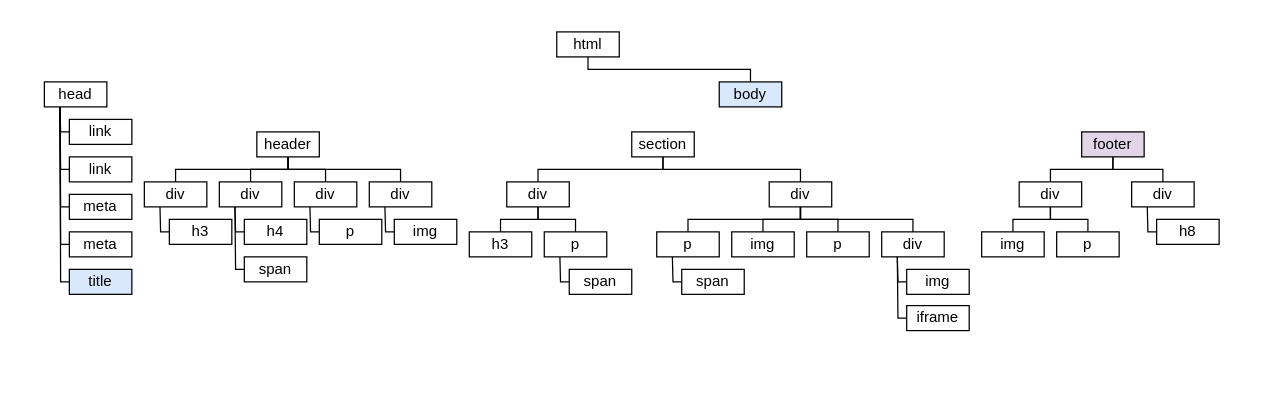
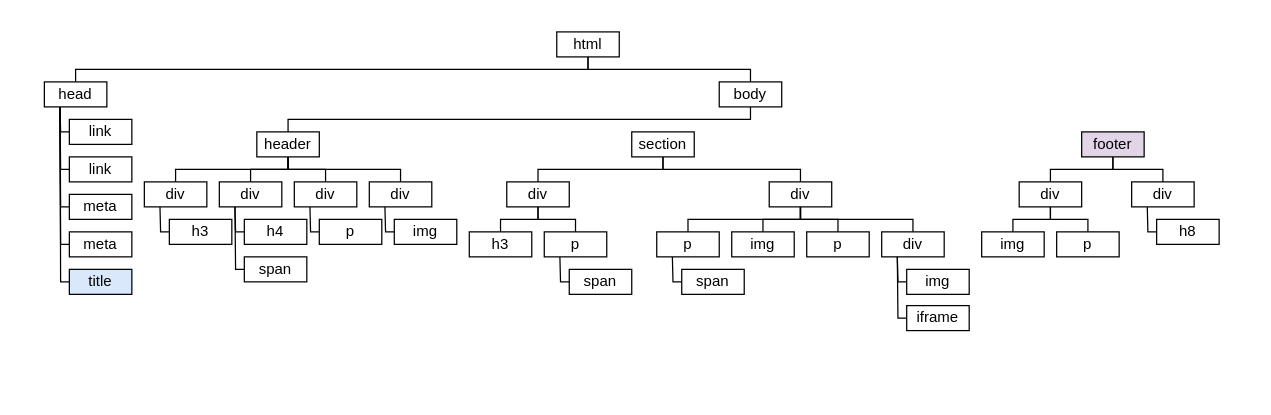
edge "html" -- "head": added
node "body": fillcolor #dae8fc -> #ffffff
edge "body" -- "header": added
